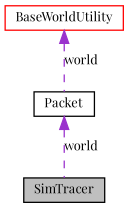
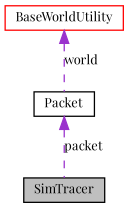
edge "SimTracer" -> "Packet": label "world" -> "packet"
